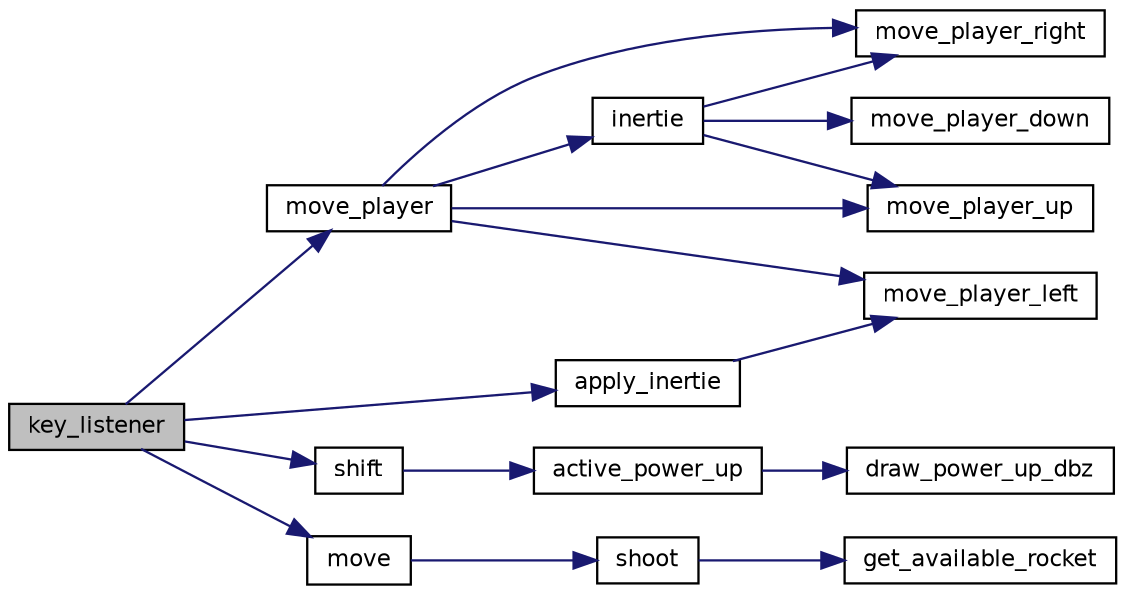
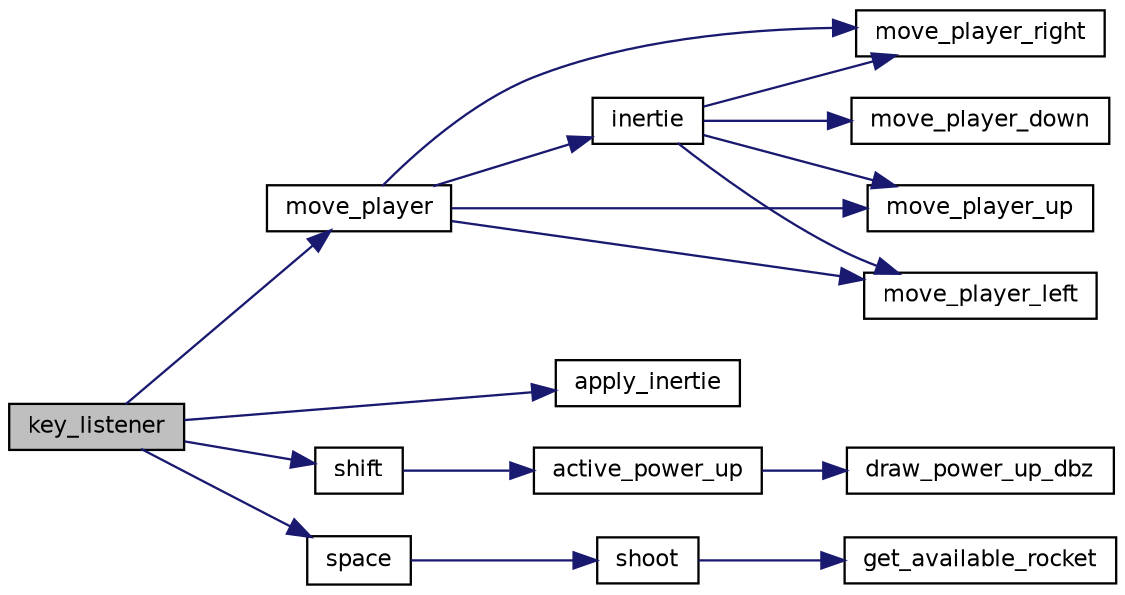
edge "apply_inertie" -> "move_player_left": now "inertie" -> "move_player_left"
node "move": label "move" -> "space"
